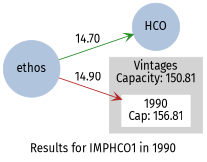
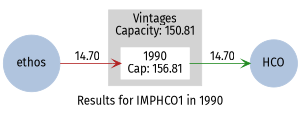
edge "ethos" -> "HCO": now "1990 Cap: 156.81" -> "HCO"
edge "ethos" -> "1990 Cap: 156.81": label "14.90" -> "14.70"
